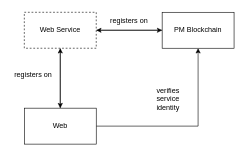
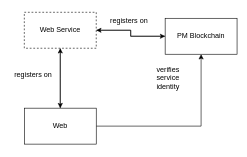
node "PM Blockchain": moved (198, 30) -> (201, 36)
node "verifies service identity": moved (168, 99) -> (168, 78)
